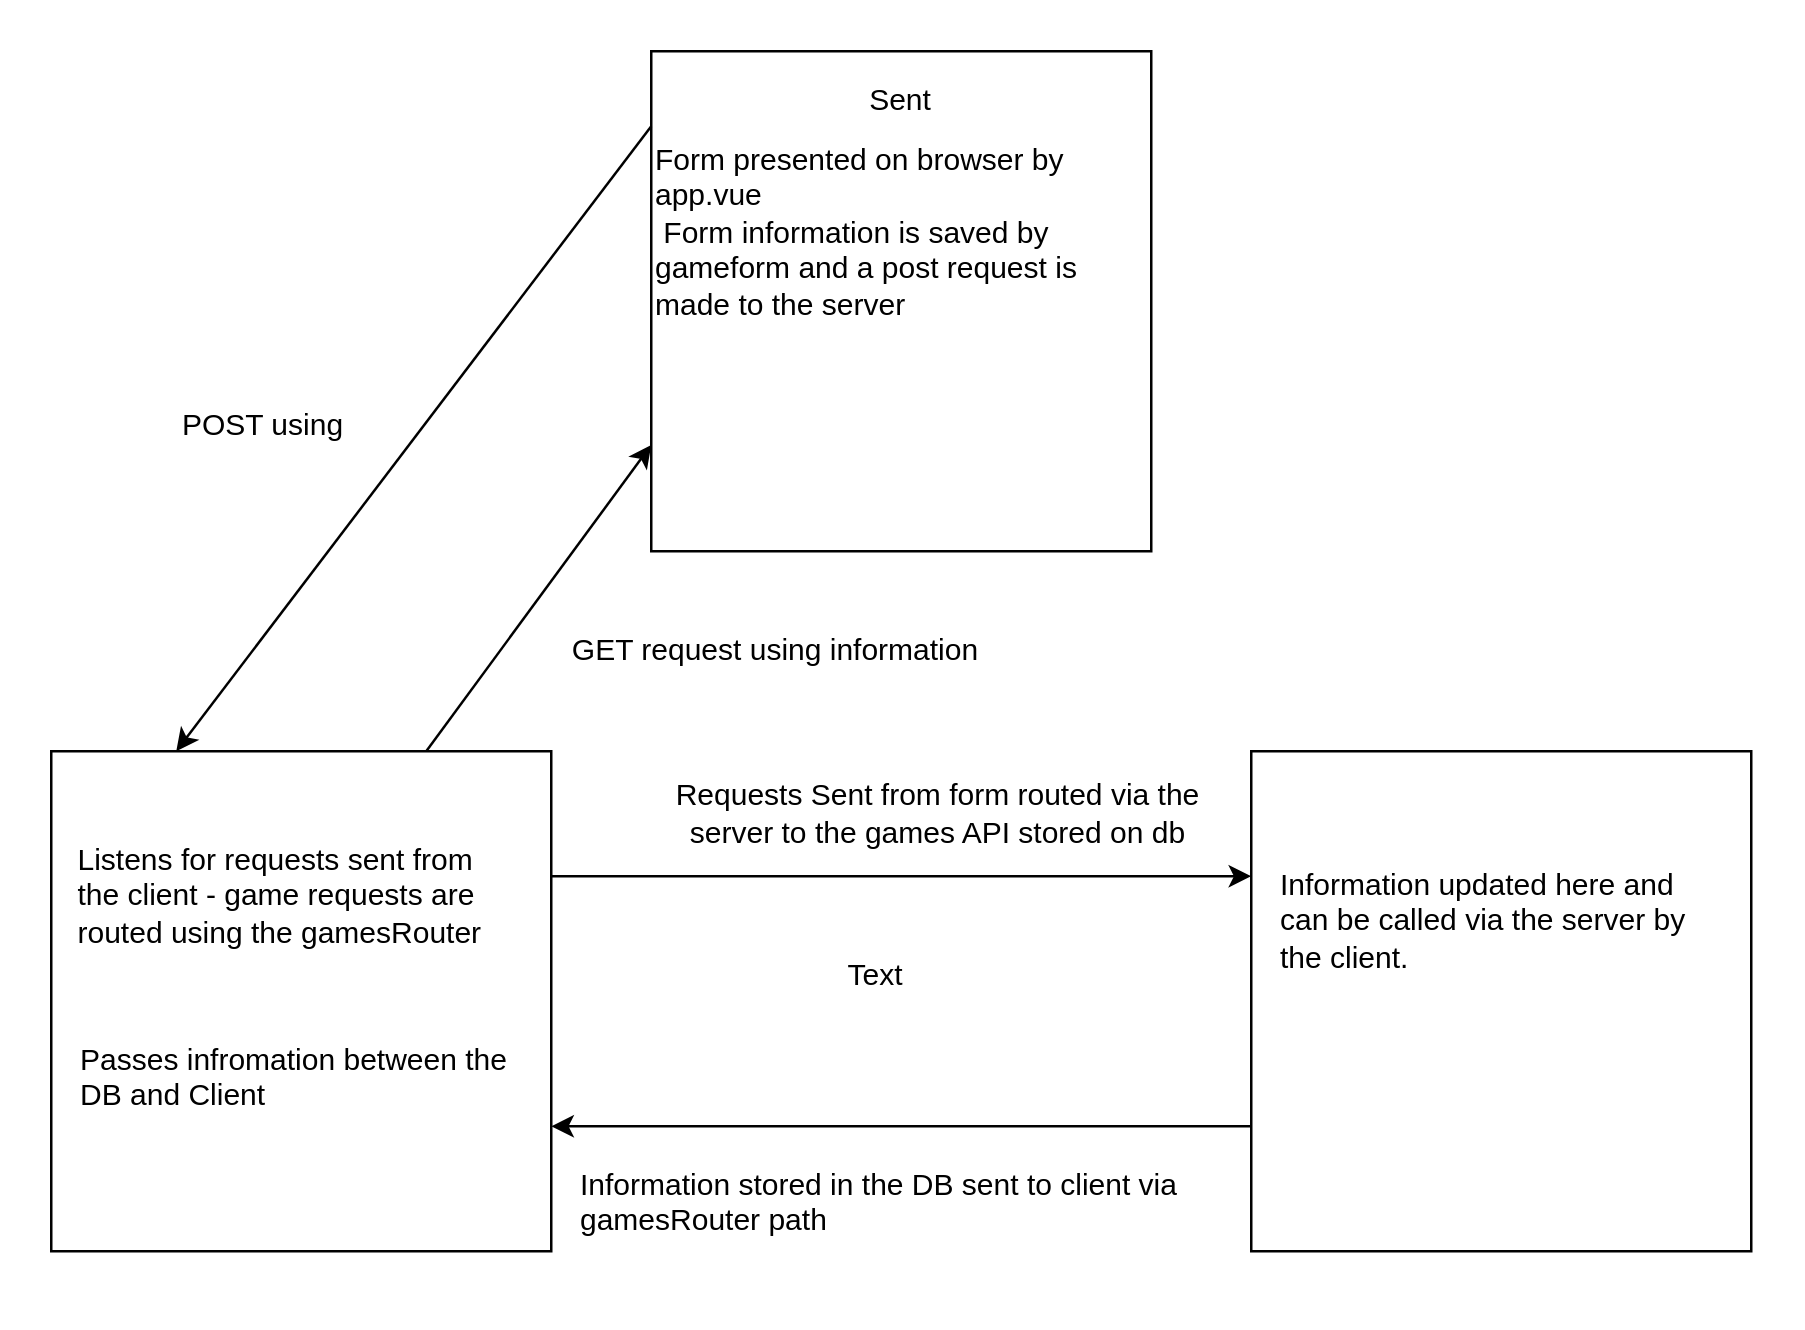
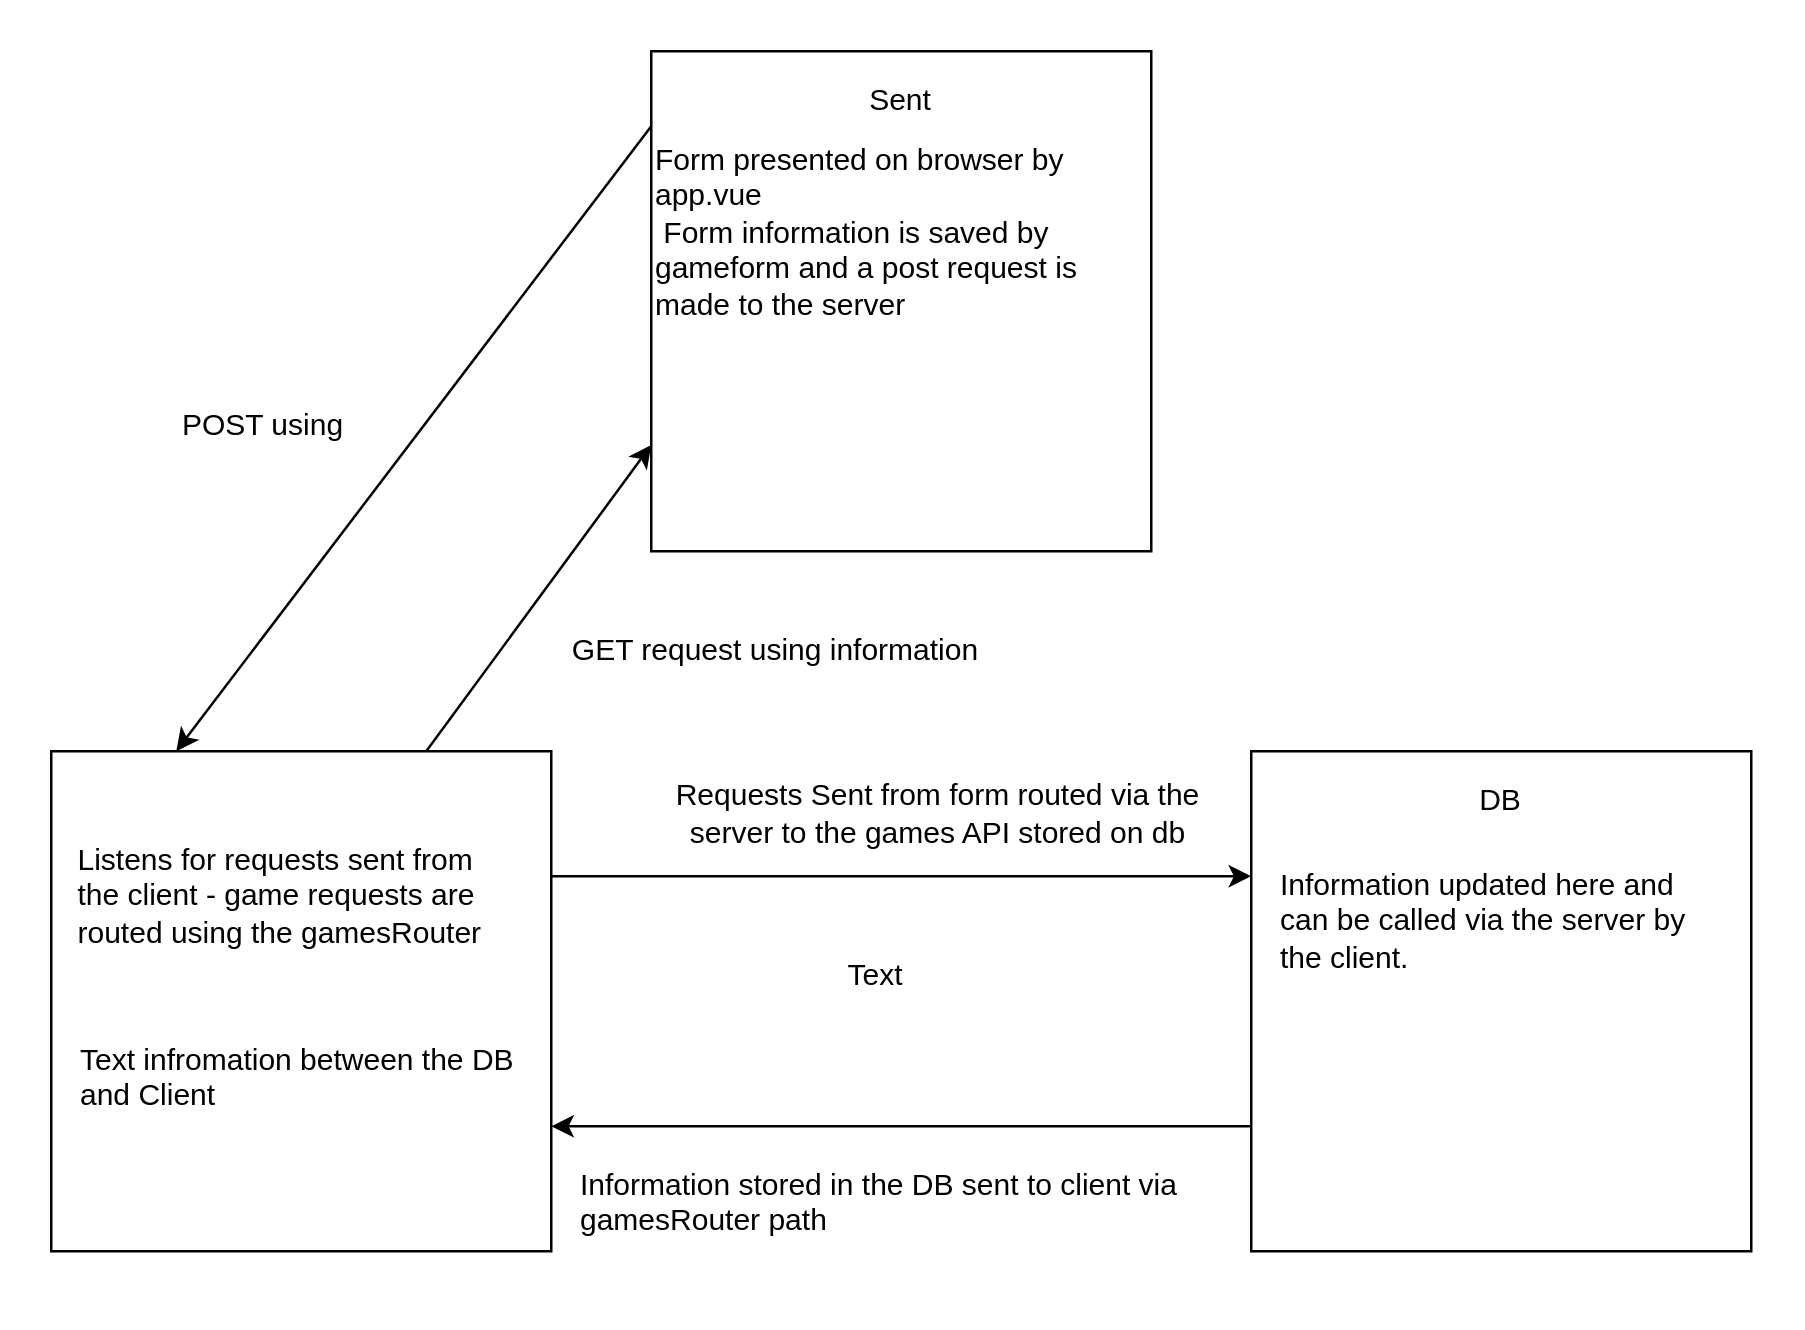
node "DB": added
node "Passes infromation between the DB and Client": label "Passes infromation between the DB and Client" -> "Text infromation between the DB and Client"
